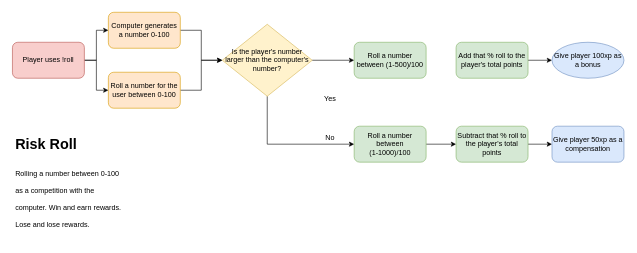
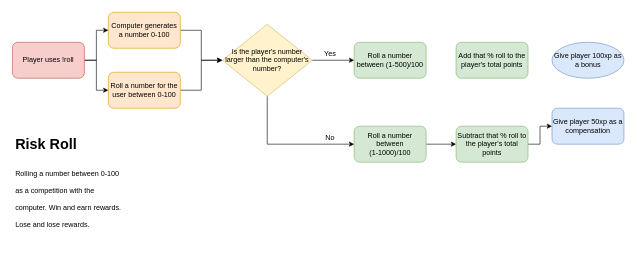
edge "Add that % roll to the player's total points" -> "Give player 100xp as a bonus": removed
node "Yes": moved (330, 99) -> (330, 54)
node "Give player 50xp as a compensation": moved (588, 144) -> (588, 126)
